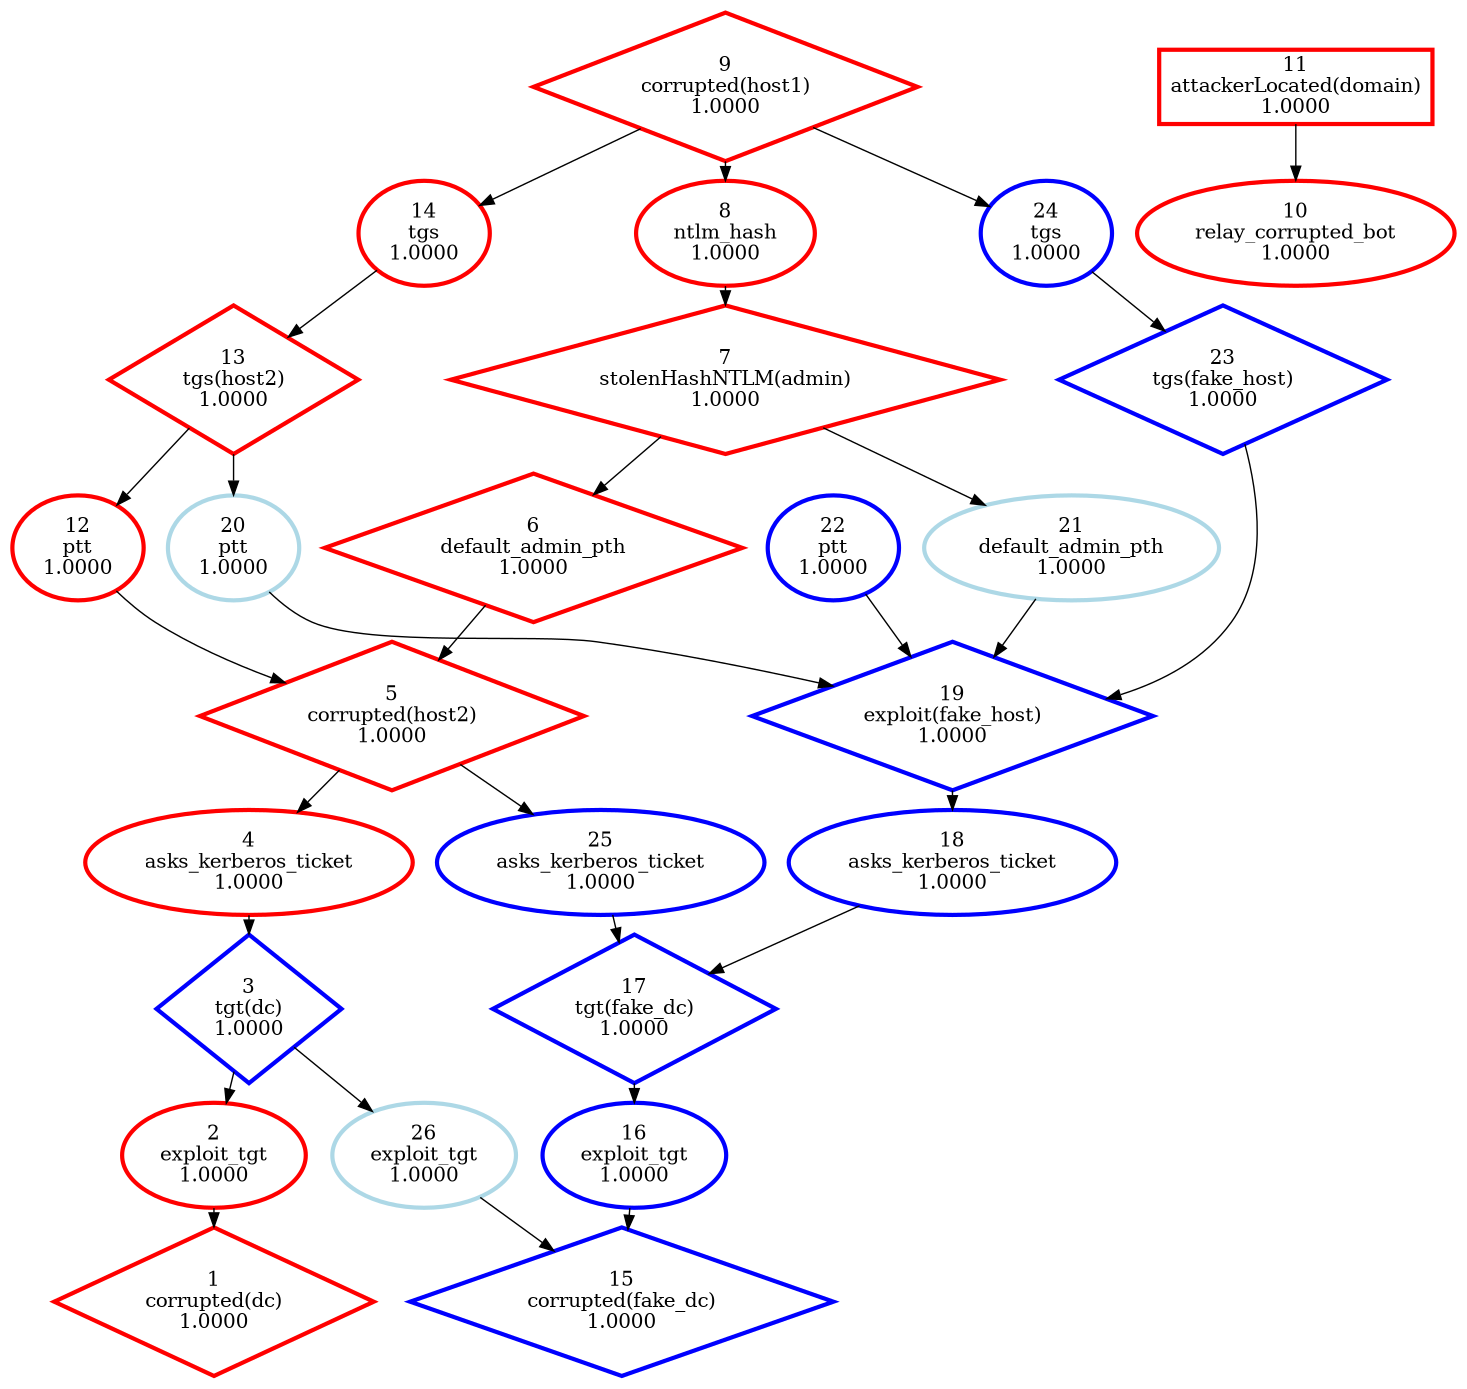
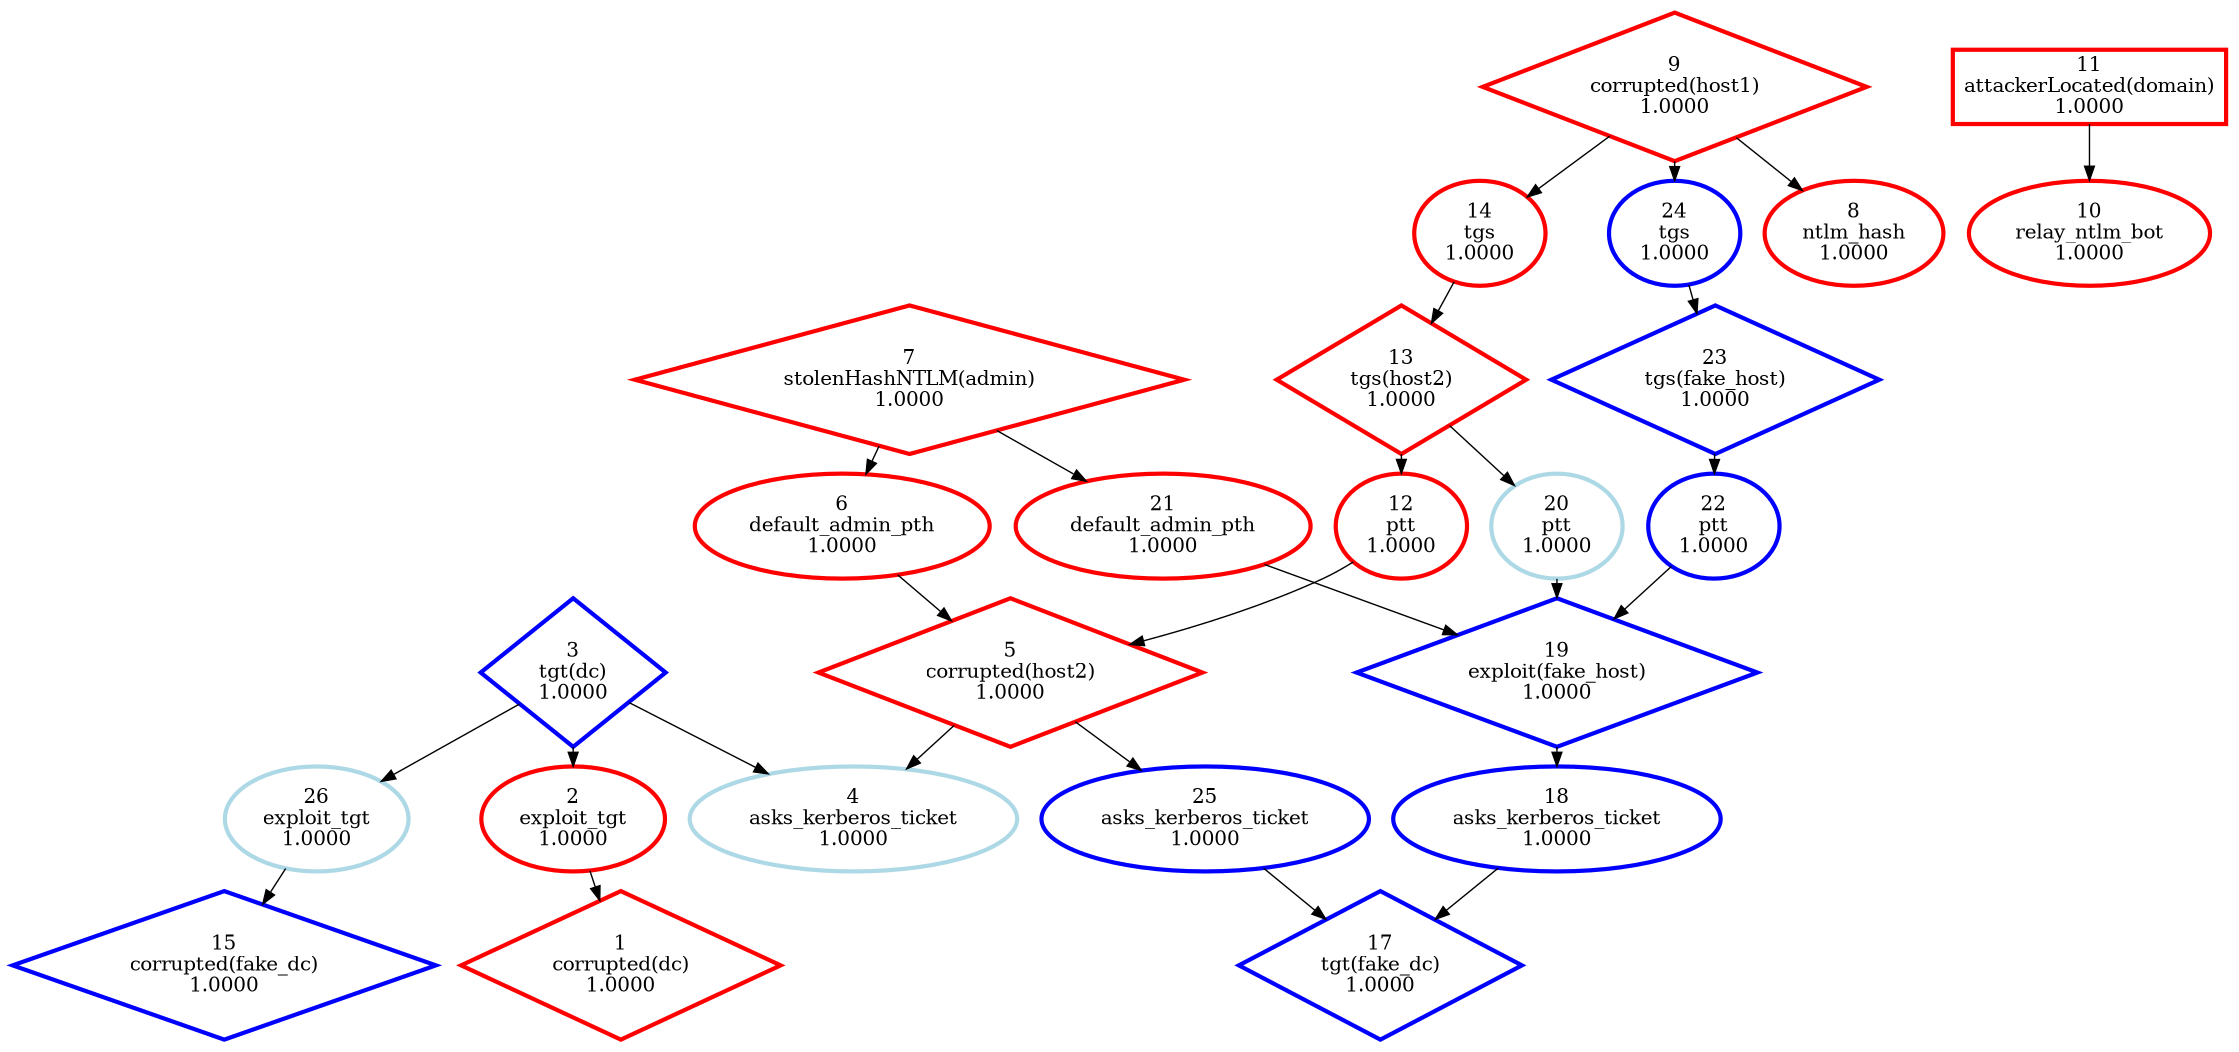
node "10 relay_corrupted_bot 1.0000": label "10 relay_corrupted_bot 1.0000" -> "10 relay_ntlm_bot 1.0000"
edge "8 ntlm_hash 1.0000" -> "7 stolenHashNTLM(admin) 1.0000": removed
node "6 default_admin_pth 1.0000": shape diamond -> ellipse
node "21 default_admin_pth 1.0000": color lightblue -> #ff0000
edge "23 tgs(fake_host) 1.0000" -> "19 exploit(fake_host) 1.0000": now "23 tgs(fake_host) 1.0000" -> "22 ptt 1.0000"
node "4 asks_kerberos_ticket 1.0000": color #ff0000 -> lightblue
edge "4 asks_kerberos_ticket 1.0000" -> "3 tgt(dc) 1.0000": reversed
node "16 exploit_tgt 1.0000": removed
